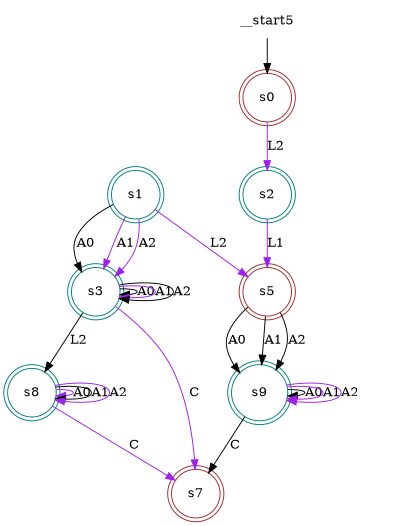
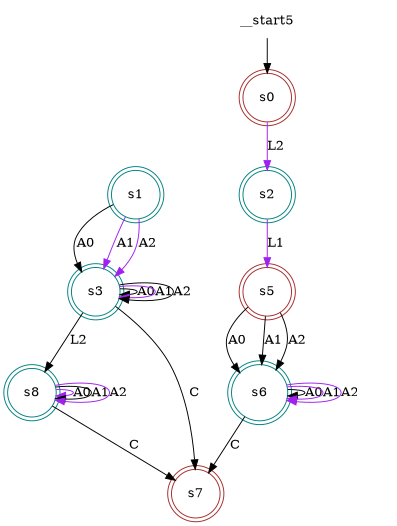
edge "s1" -> "s5": removed, label "L2"
edge "s3" -> "s7": color purple -> black
node "s9": label "s9" -> "s6"
edge "s8" -> "s7": color purple -> black
